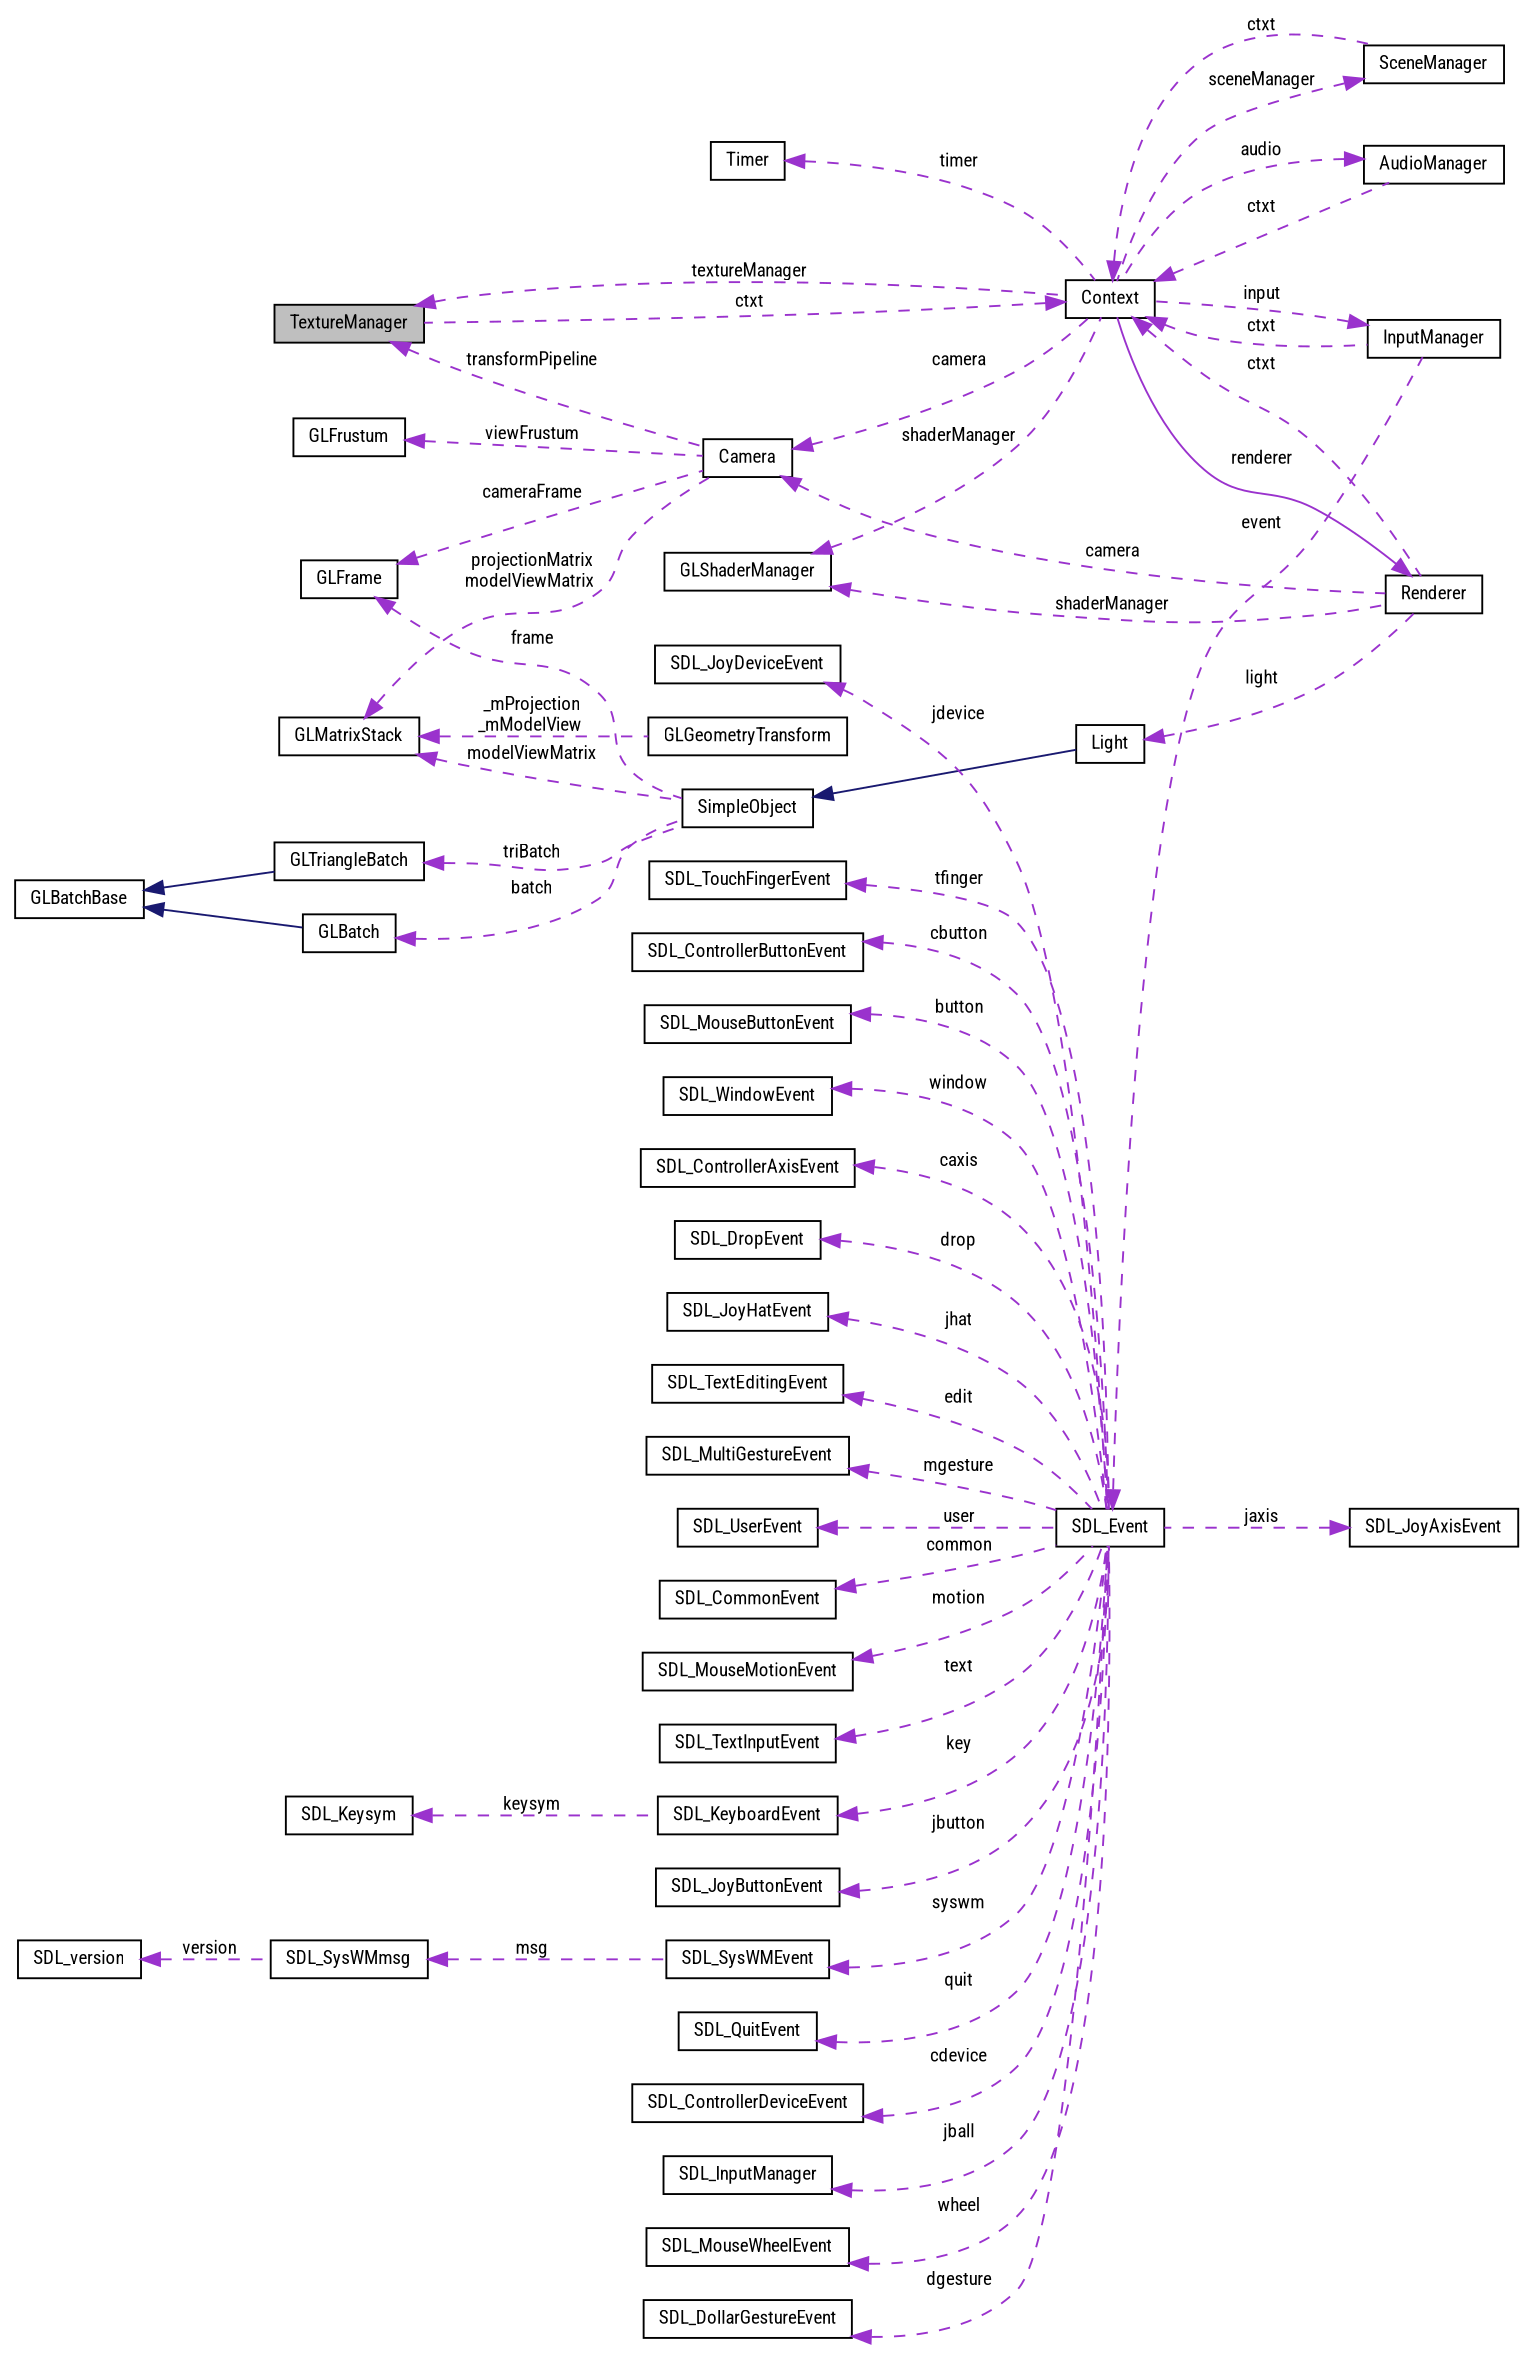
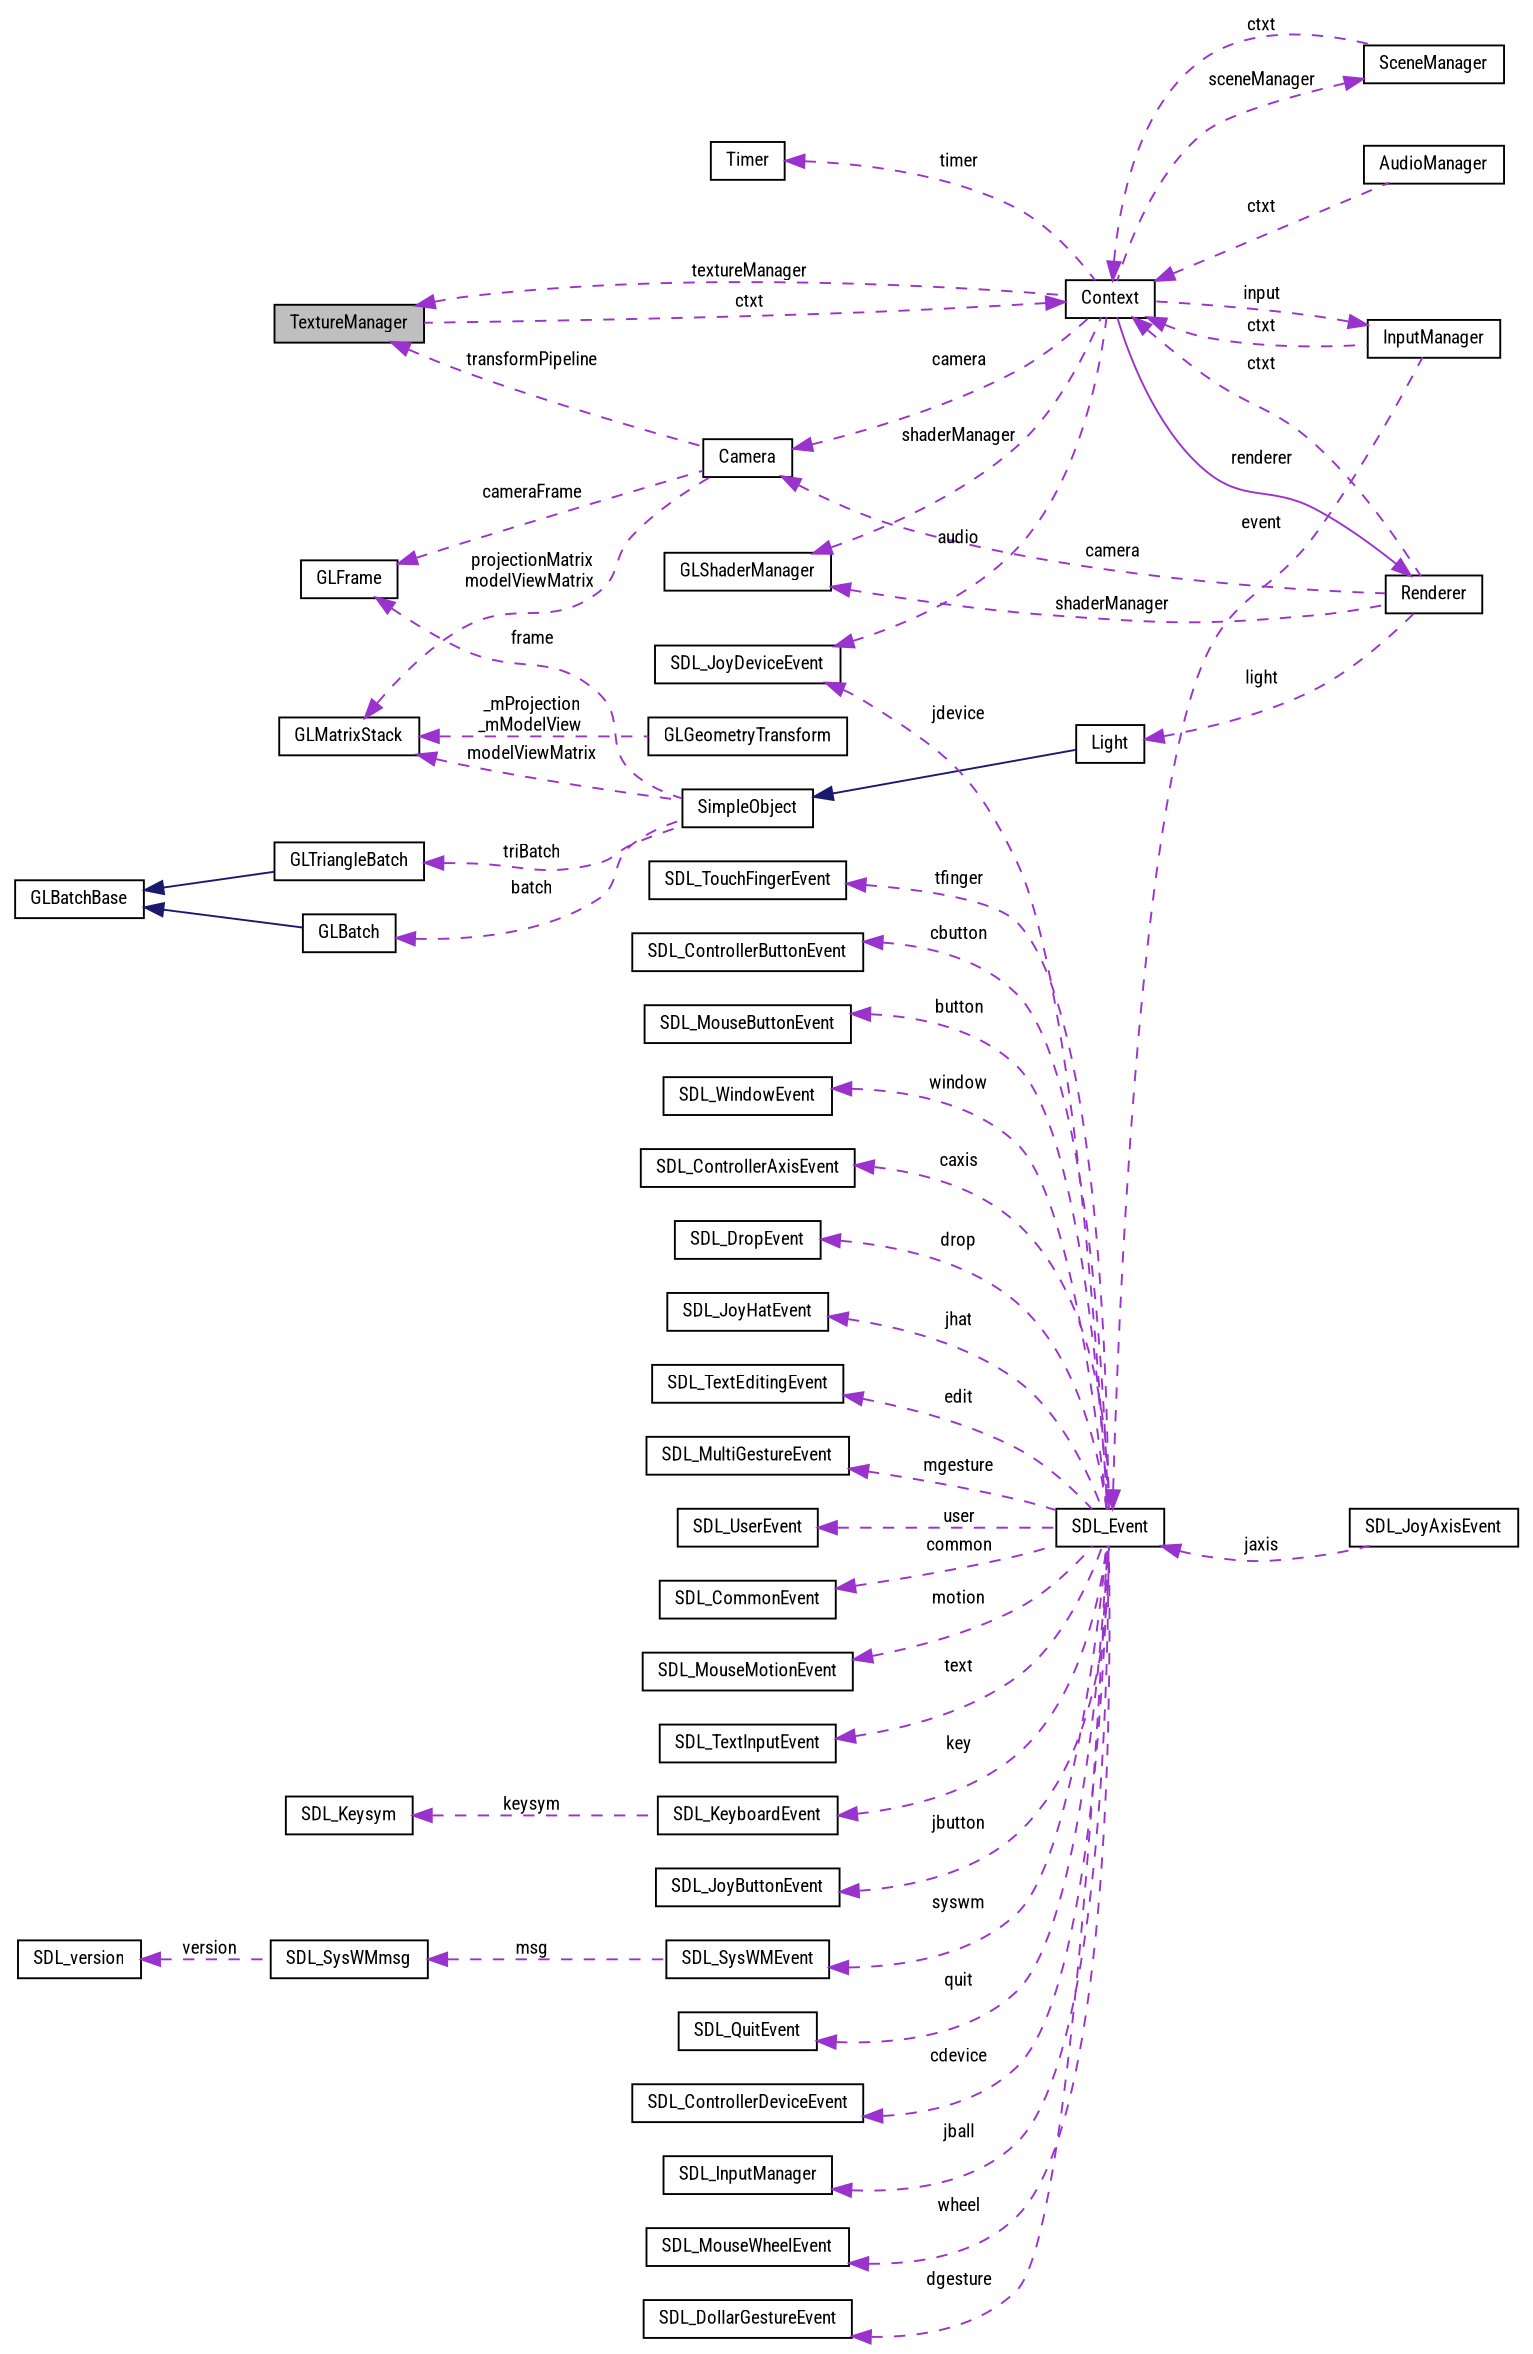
edge "Context" -> "AudioManager": now "Context" -> "SDL_JoyDeviceEvent"
node "GLFrustum": removed
edge "SDL_Event" -> "SDL_JoyAxisEvent": reversed
